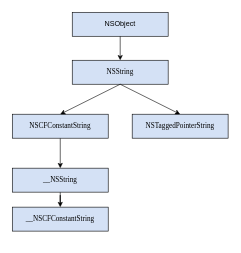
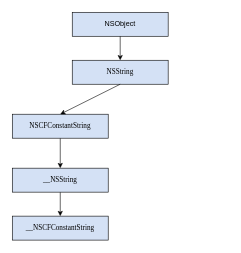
edge "NSString" -> "NSTaggedPointerString": removed
node "NSTaggedPointerString": removed
node "__NSCFConstantString": moved (60, 219) -> (60, 228)
